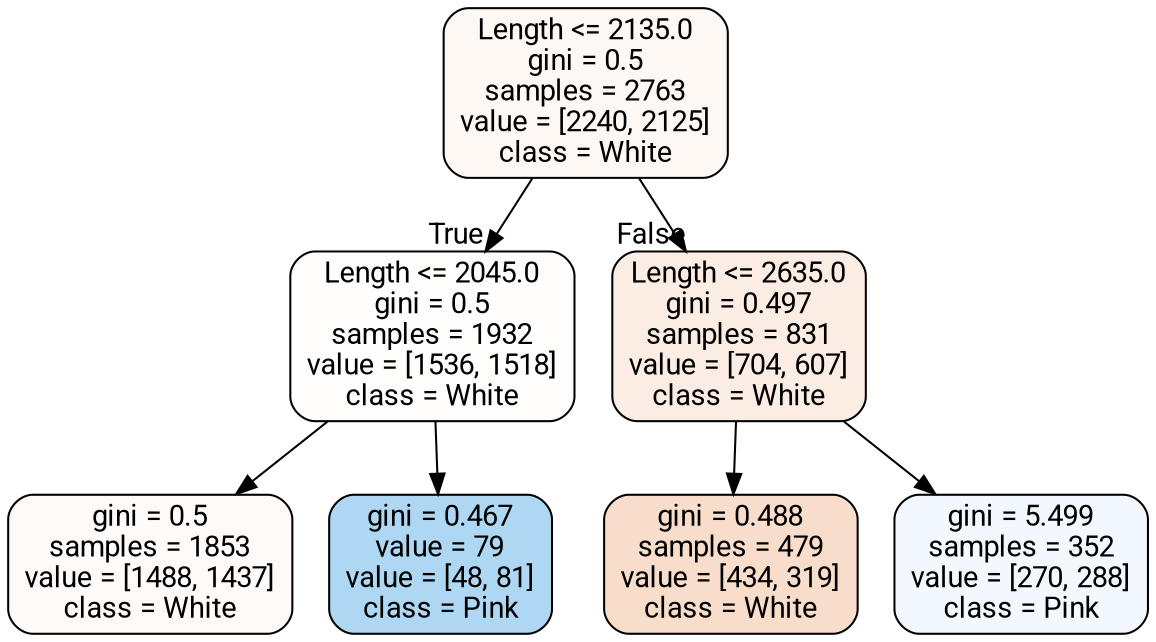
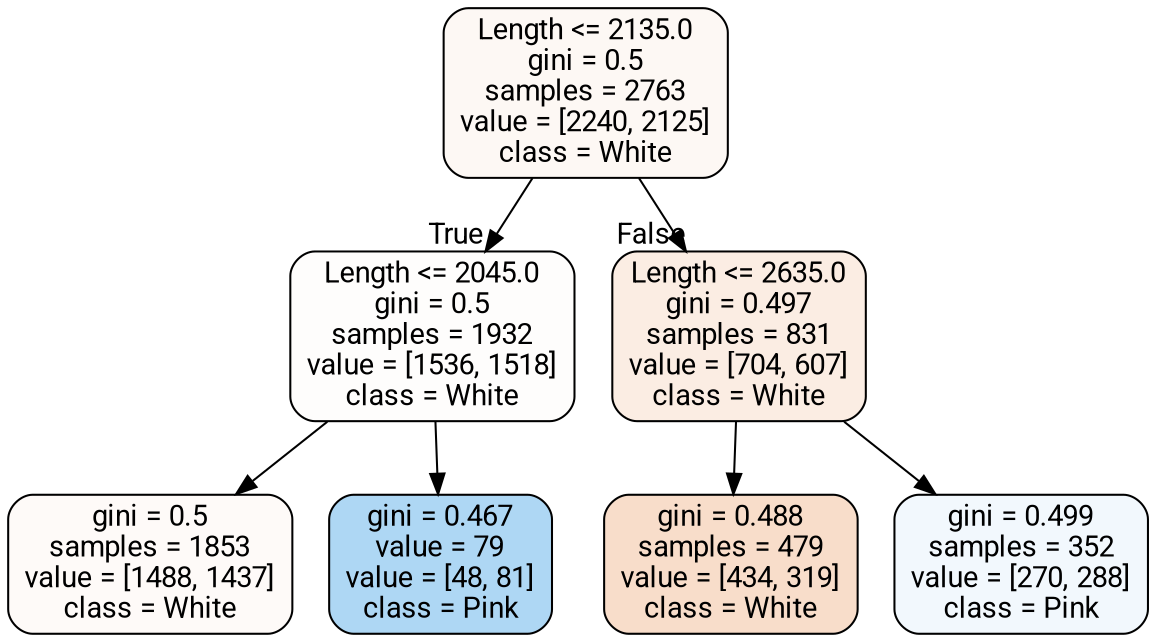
node "gini = 5.499 samples = 352 value = [270, 288] class = Pink": label "gini = 5.499 samples = 352 value = [270, 288] class = Pink" -> "gini = 0.499 samples = 352 value = [270, 288] class = Pink"
